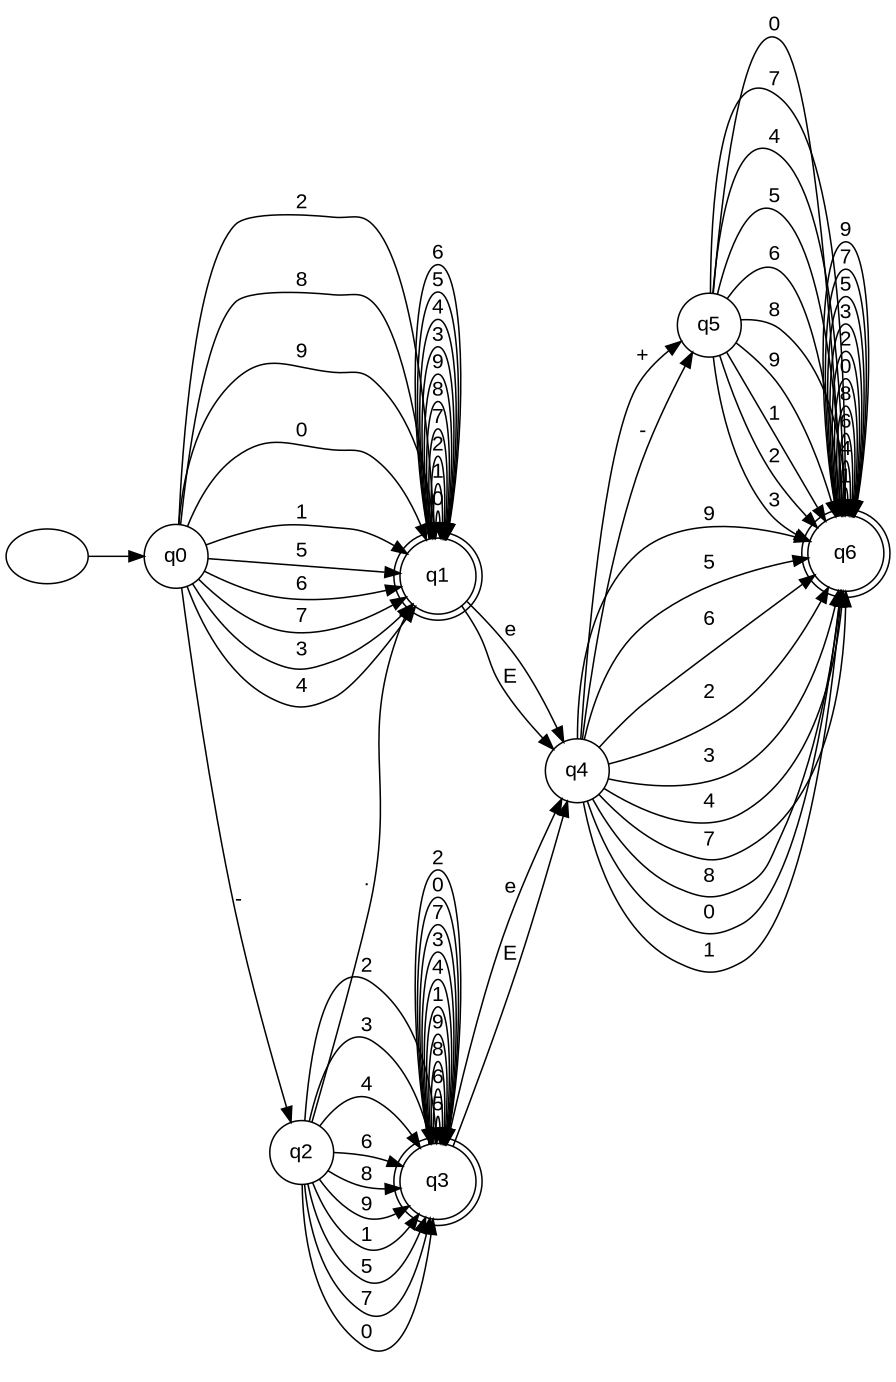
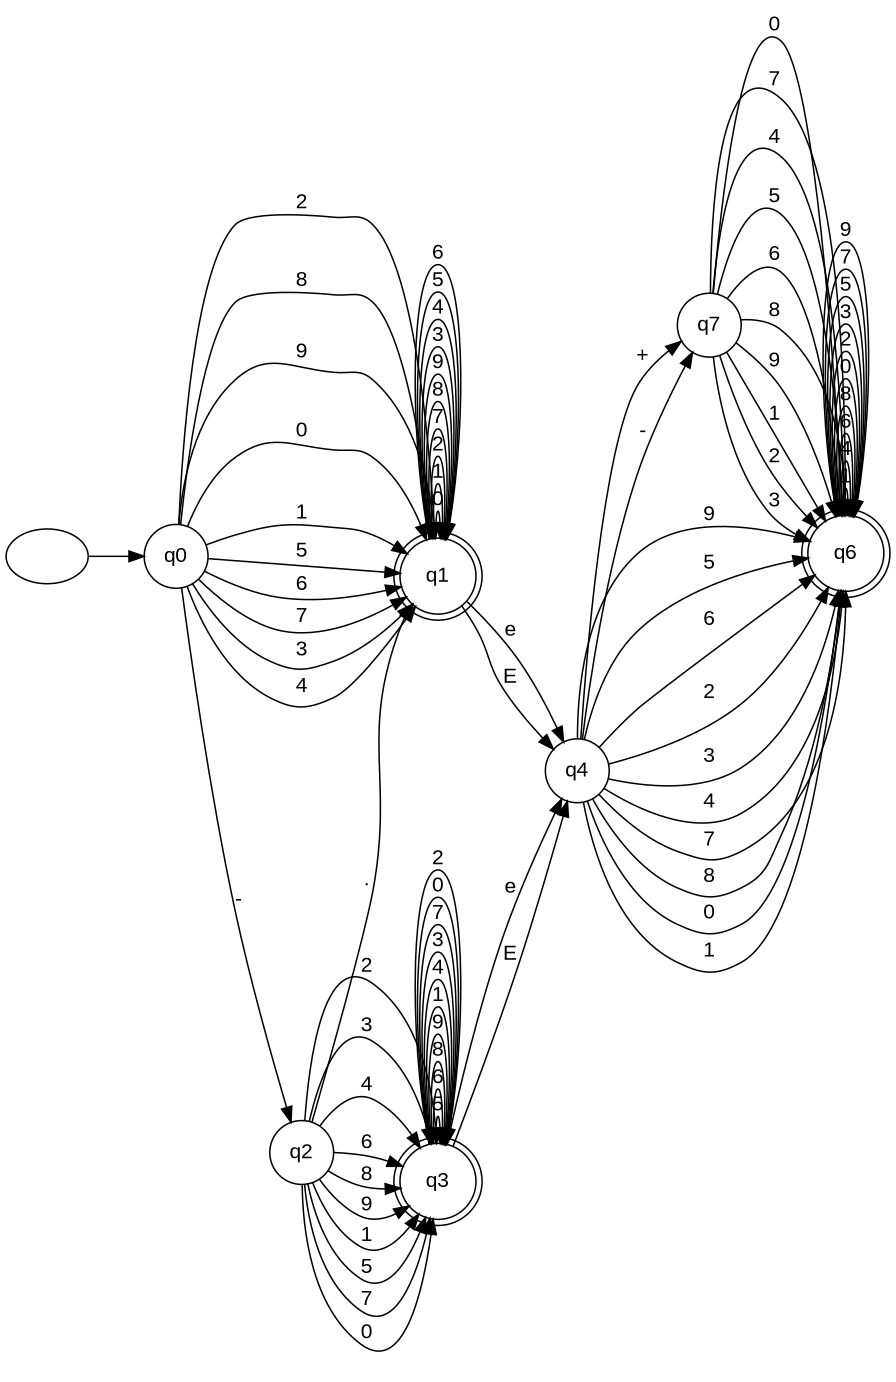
node "q5": label "q5" -> "q7"
